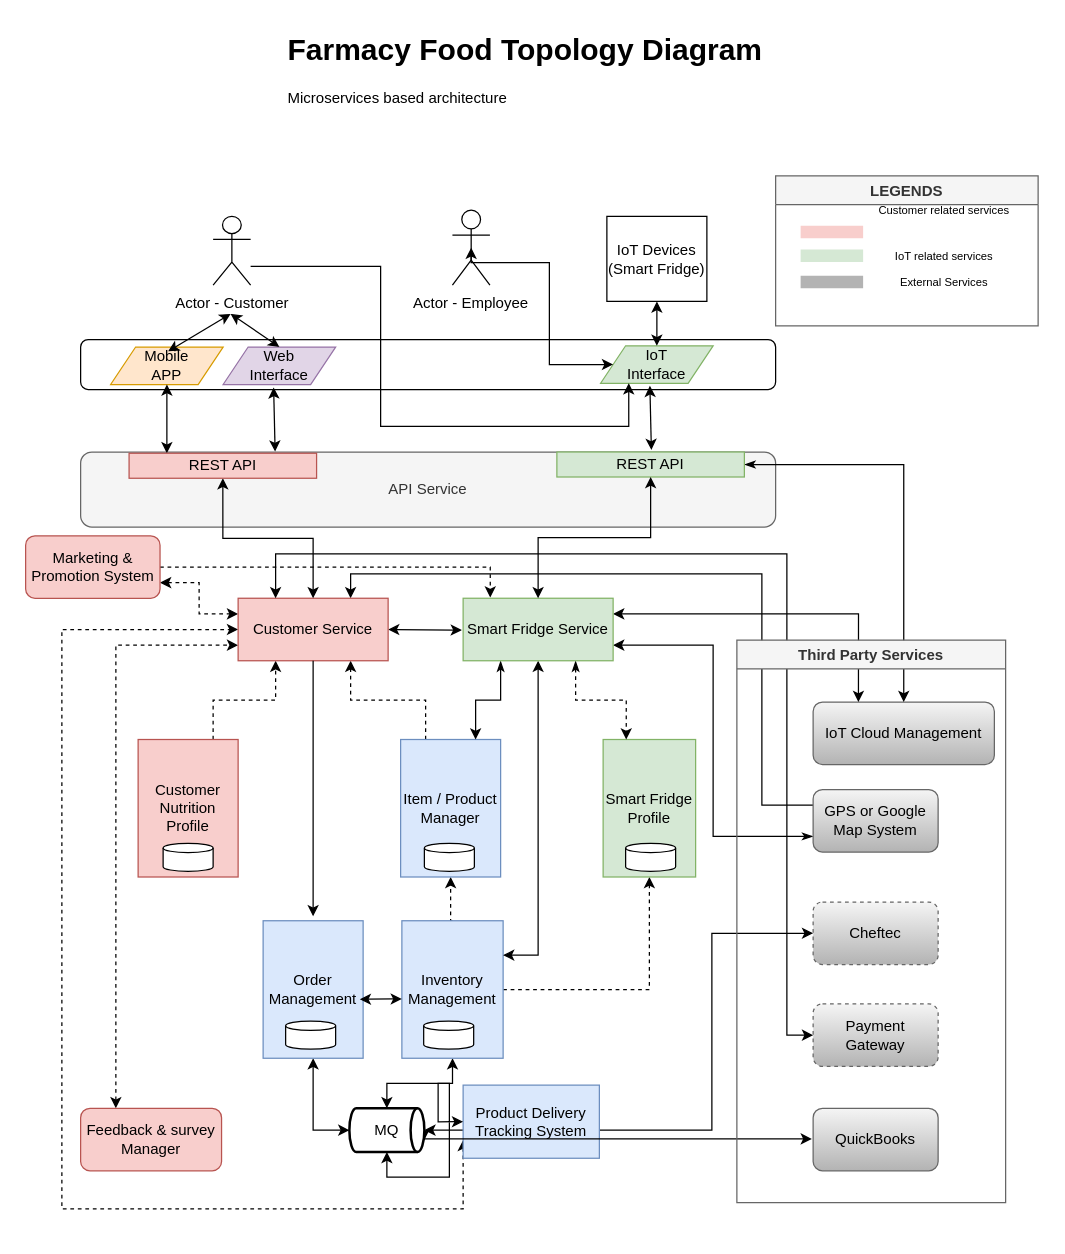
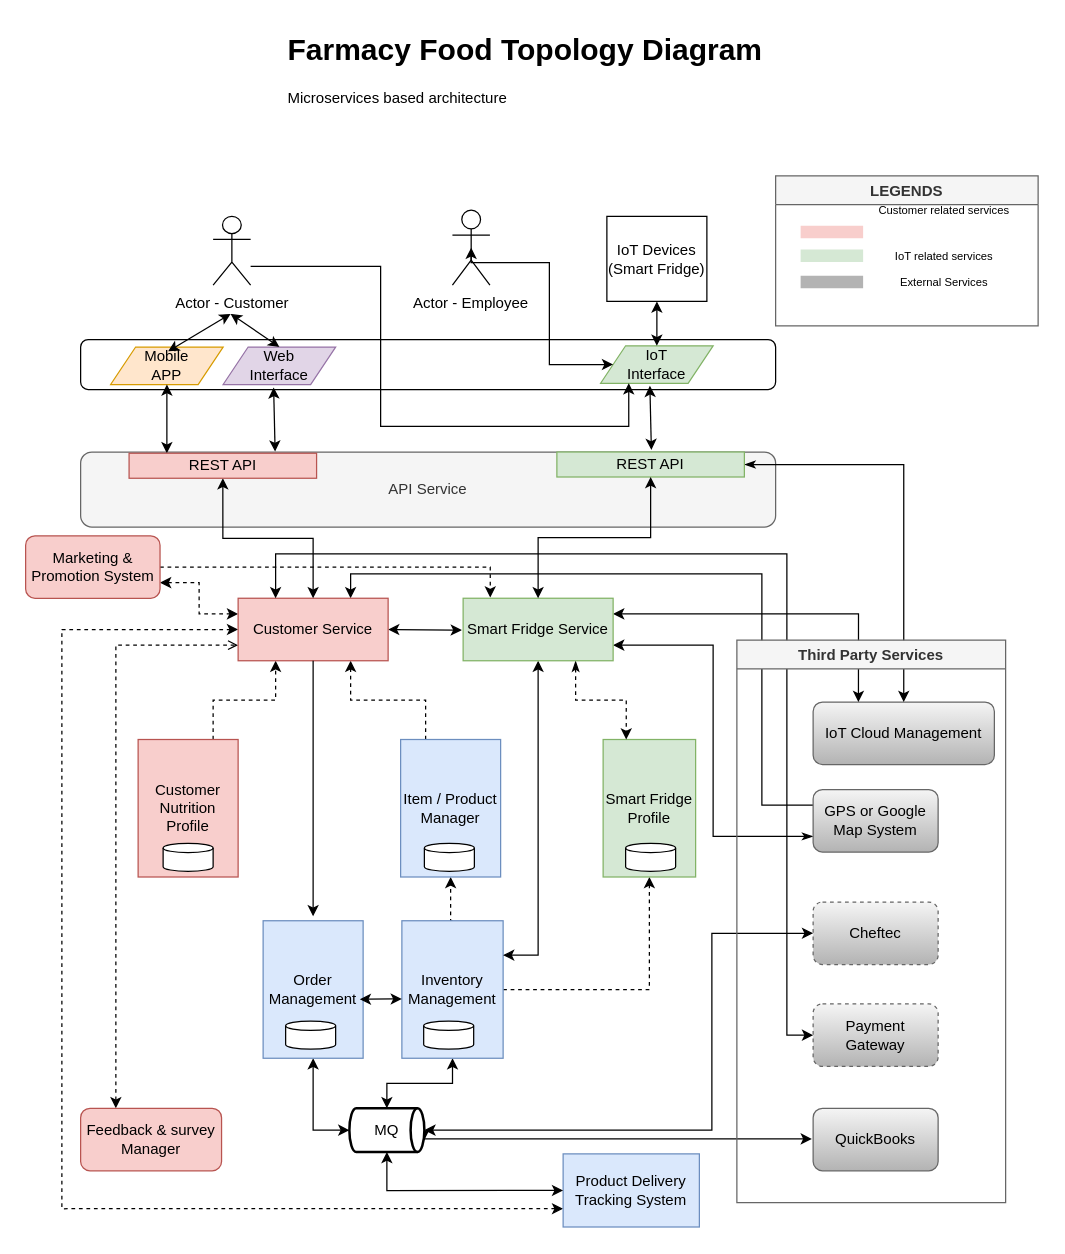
edge "Customer Service" -- "Feedback & survey Manager": arrowhead classic -> open
edge "Smart Fridge Service" -- "Item / Product Manager": removed
node "Product Delivery Tracking System": moved (531, 1122) -> (631, 1190)
